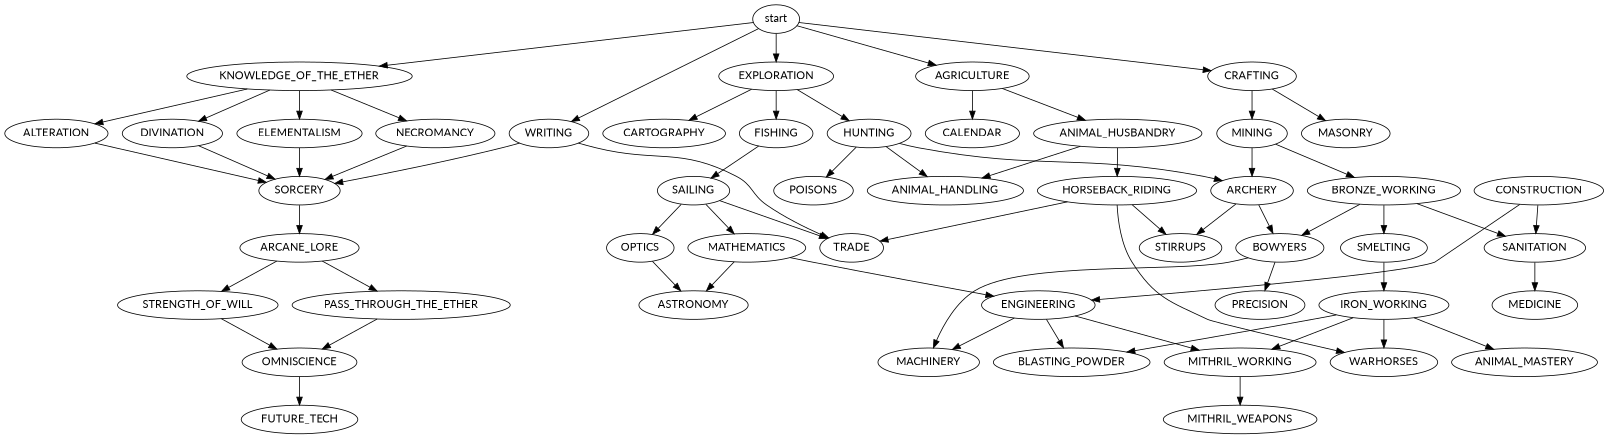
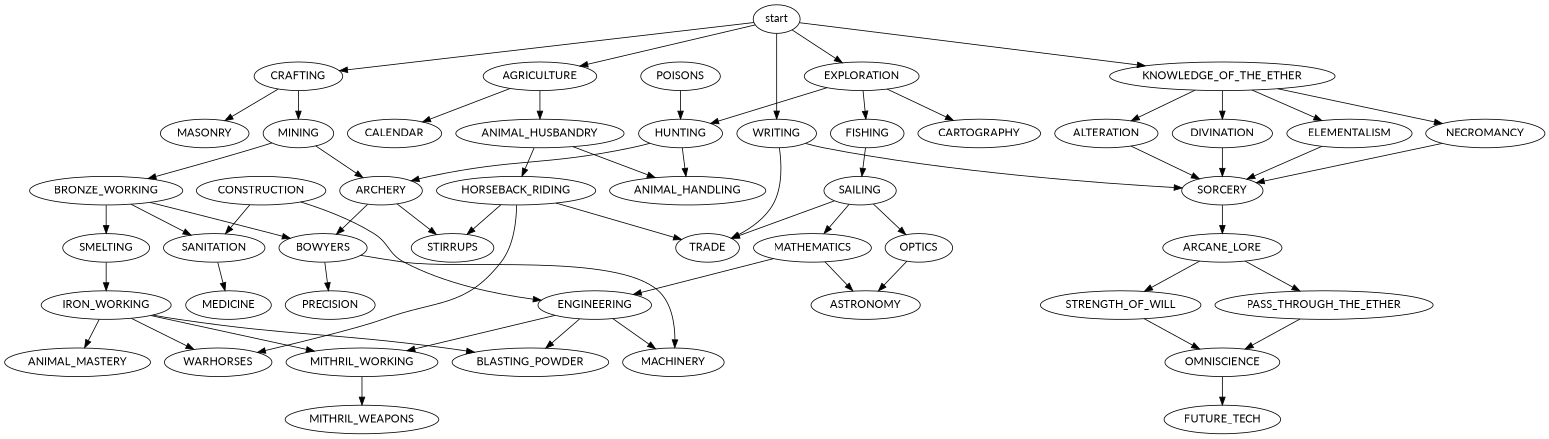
edge "HUNTING" -> "POISONS": reversed
